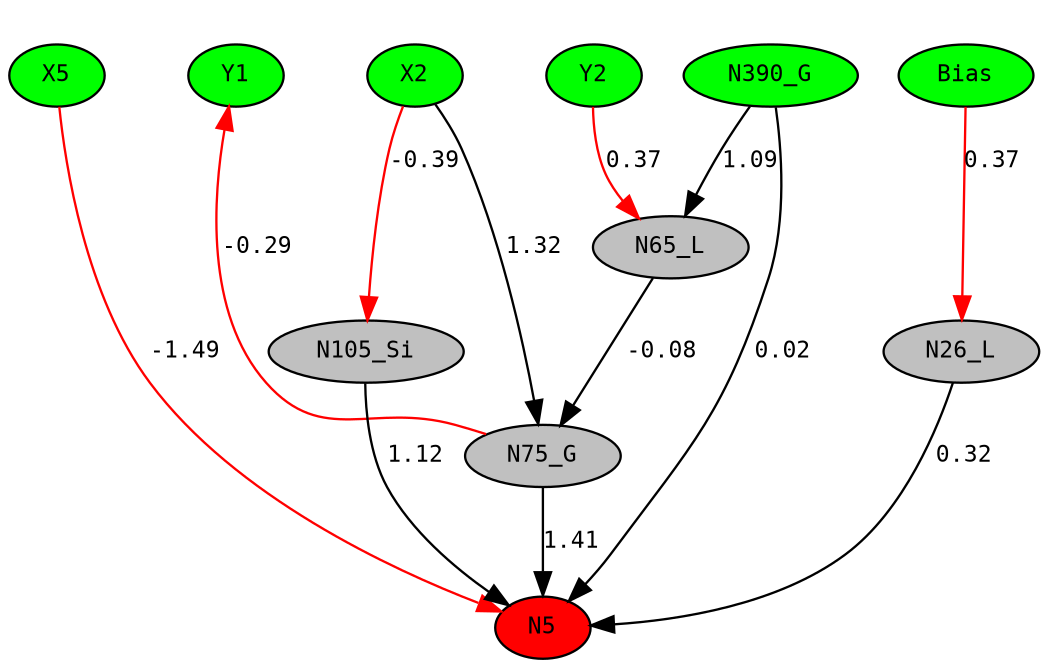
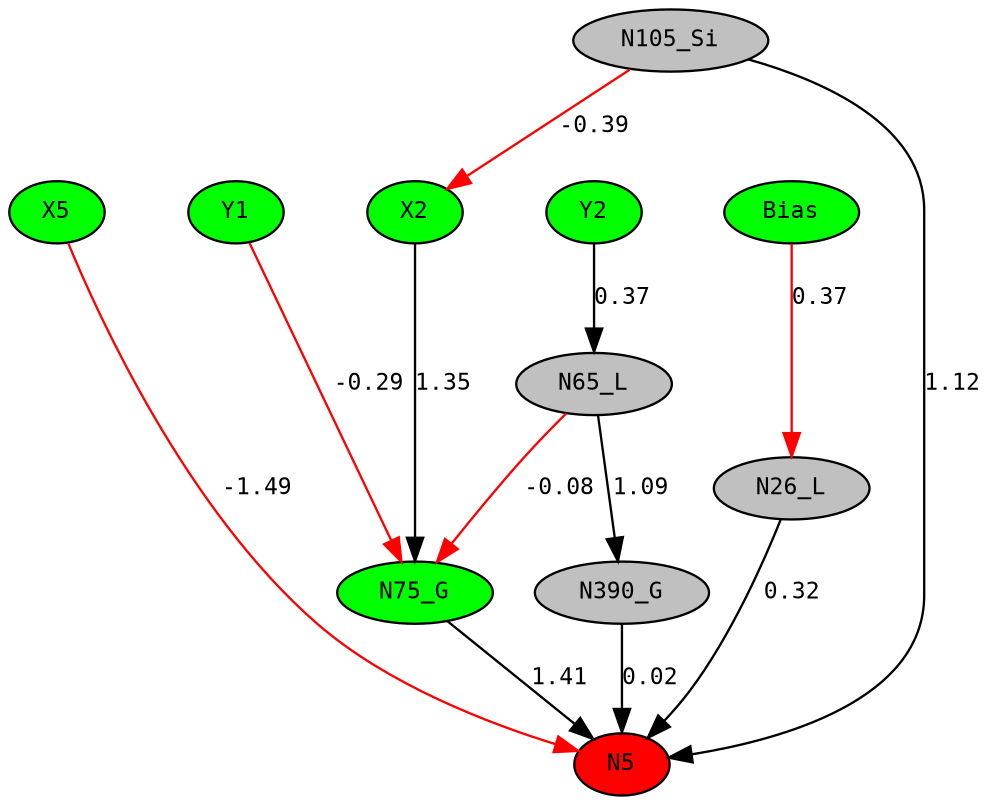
node "N390_G": fillcolor green -> gray
edge "N390_G" -> "N65_L": reversed
edge "Y2" -> "N65_L": color red -> black
edge "X2" -> "N105_Si": reversed
edge "X2" -> "N75_G": label "1.32" -> "1.35"
edge "N65_L" -> "N75_G": color black -> red
edge "N75_G" -> "Y1": reversed
node "N75_G": fillcolor gray -> green
